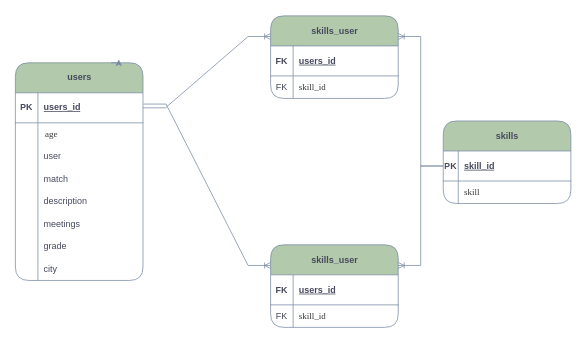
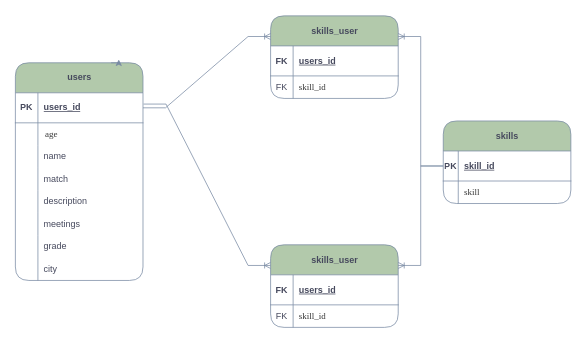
node "user": label "user" -> "name"
